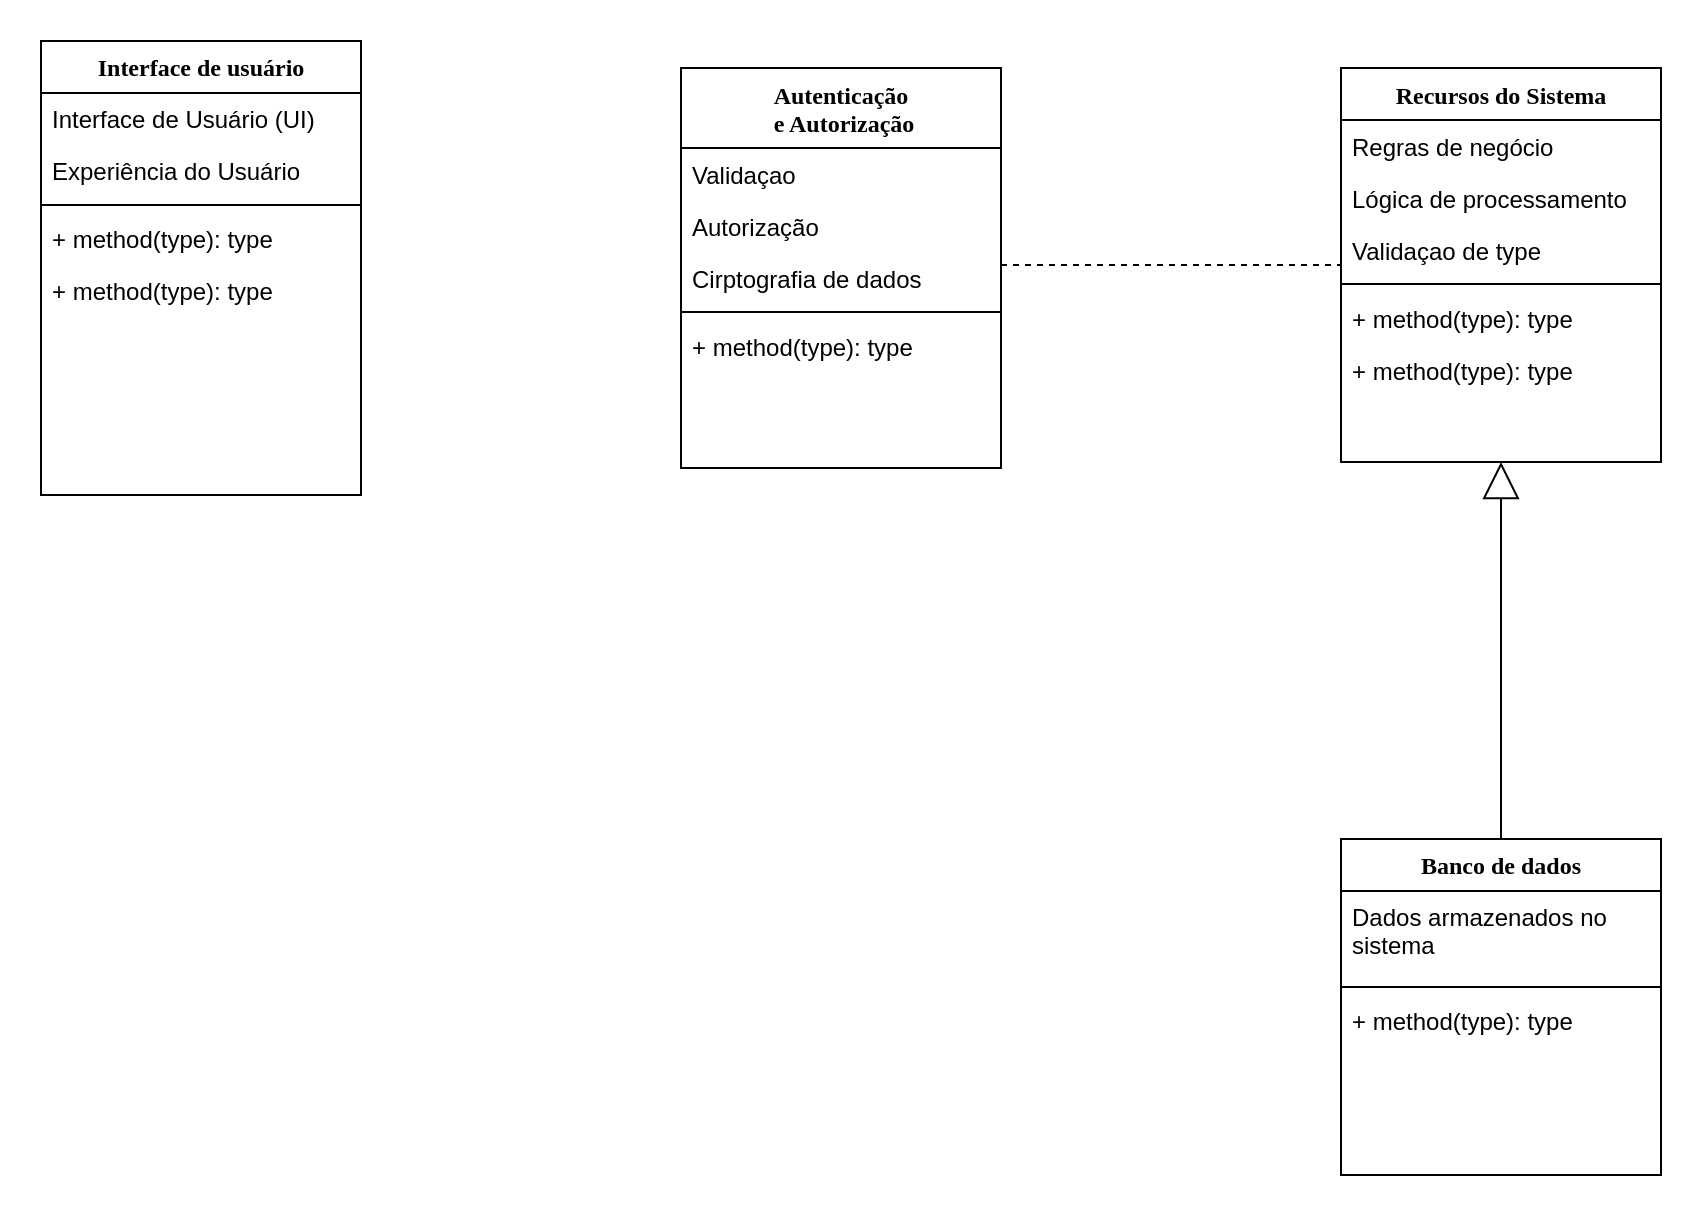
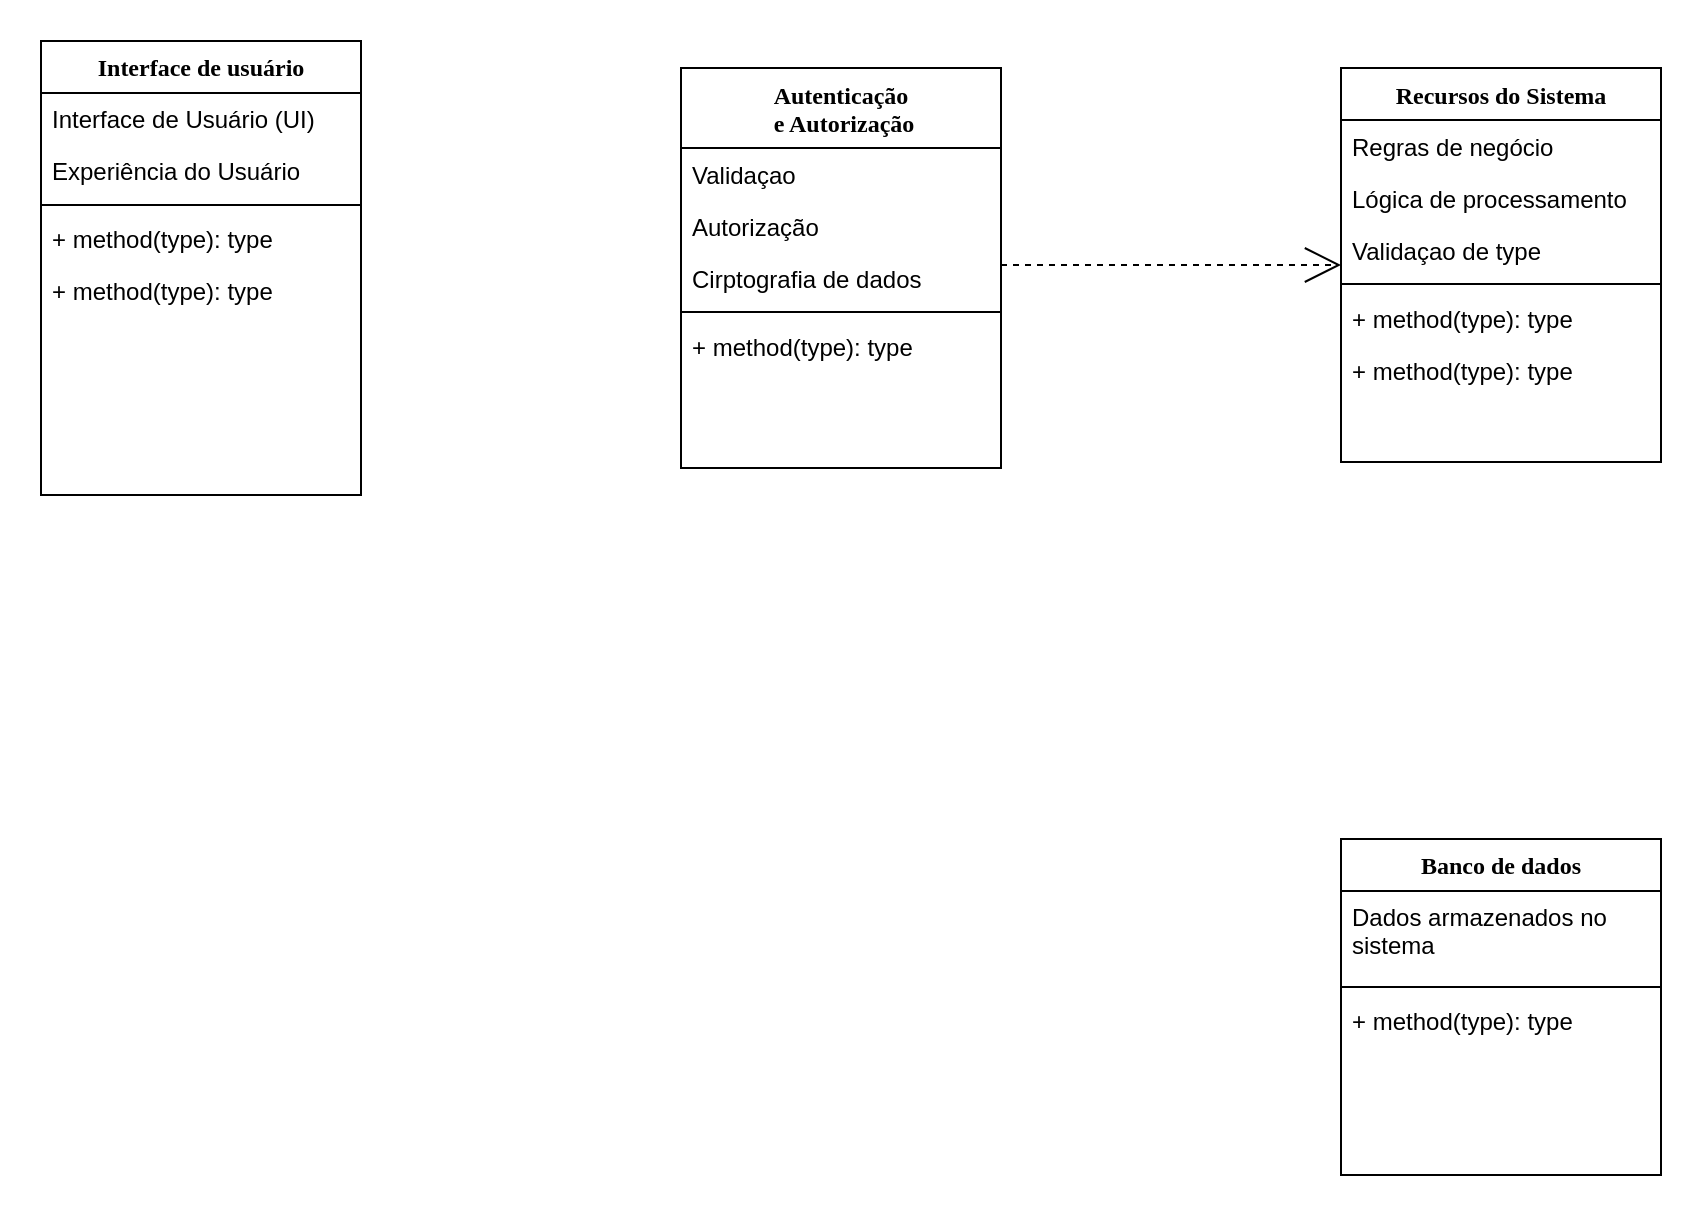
edge "Recursos do Sistema" -- "Autenticação e Autorização": arrowhead none -> open
edge "Banco de dados" -> "Recursos do Sistema": removed
